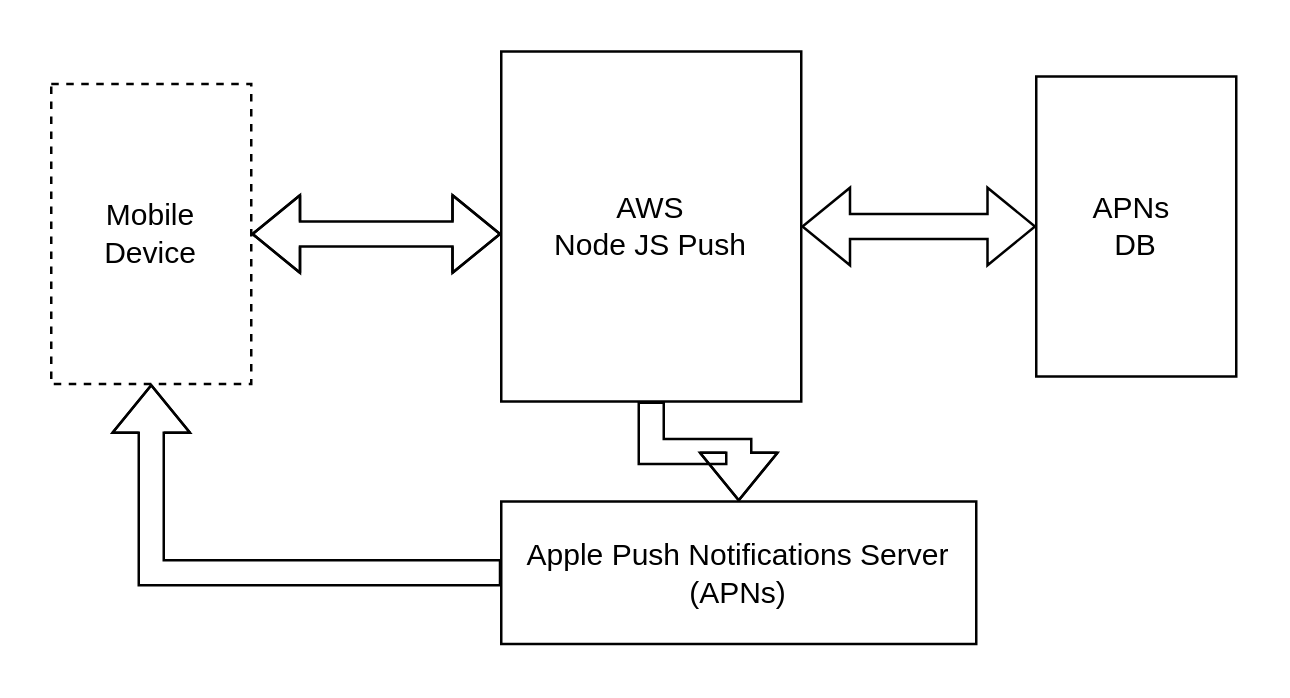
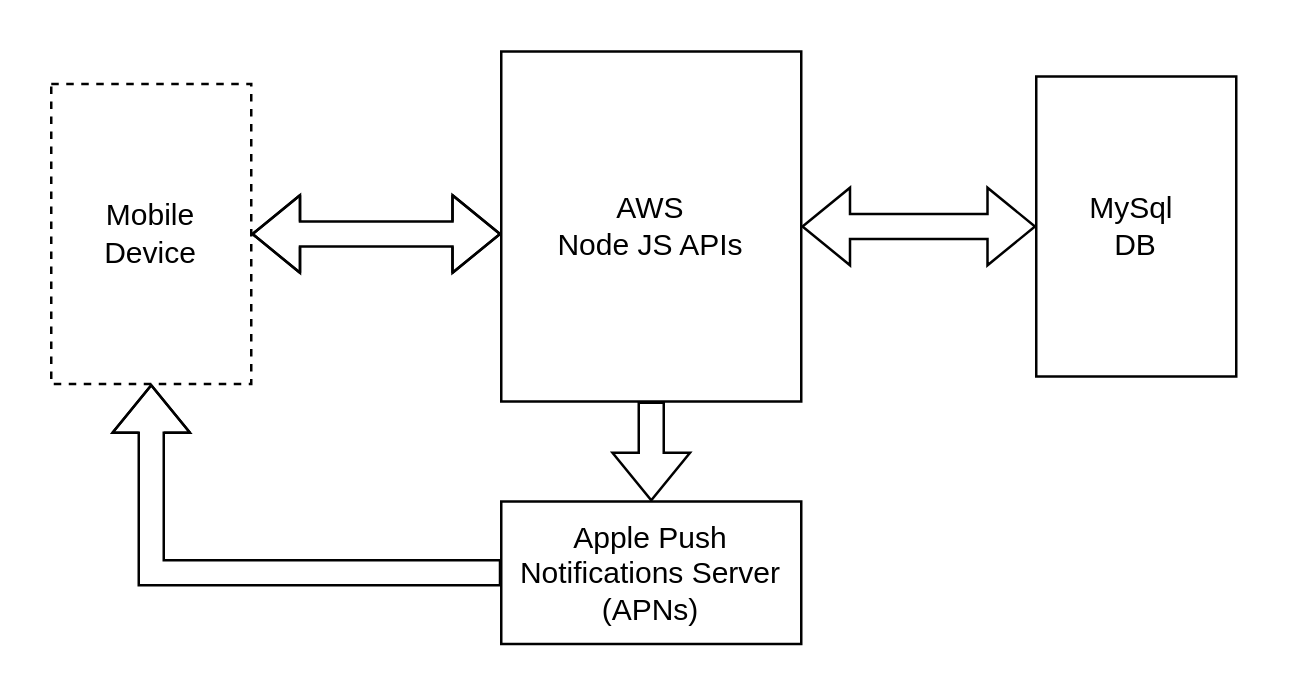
node "AWS Node JS Push": label "AWS Node JS Push" -> "AWS Node JS APIs"
node "APNs DB": label "APNs DB" -> "MySql DB"
node "Apple Push Notifications Server (APNs)": size 475x143 -> 300x143
